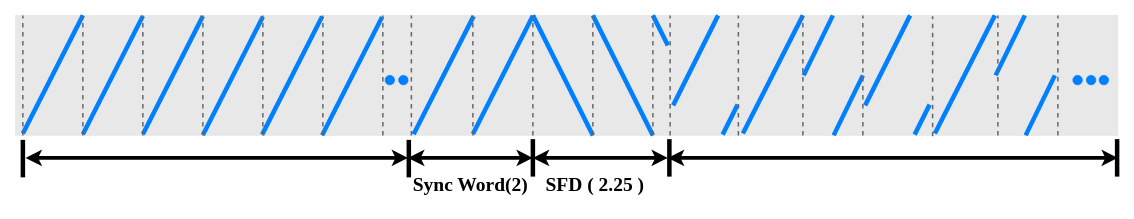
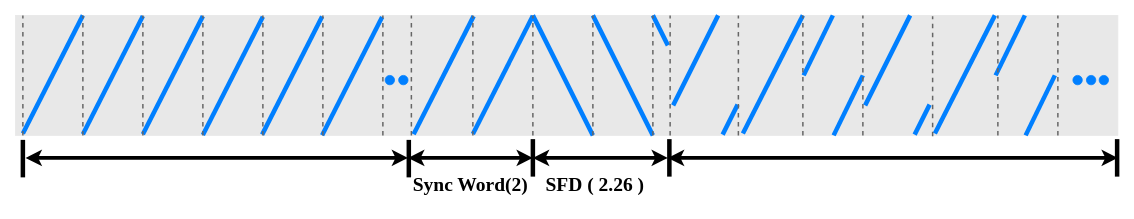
node "SFD ( 2.25 )": label "SFD ( 2.25 )" -> "SFD ( 2.26 )"
